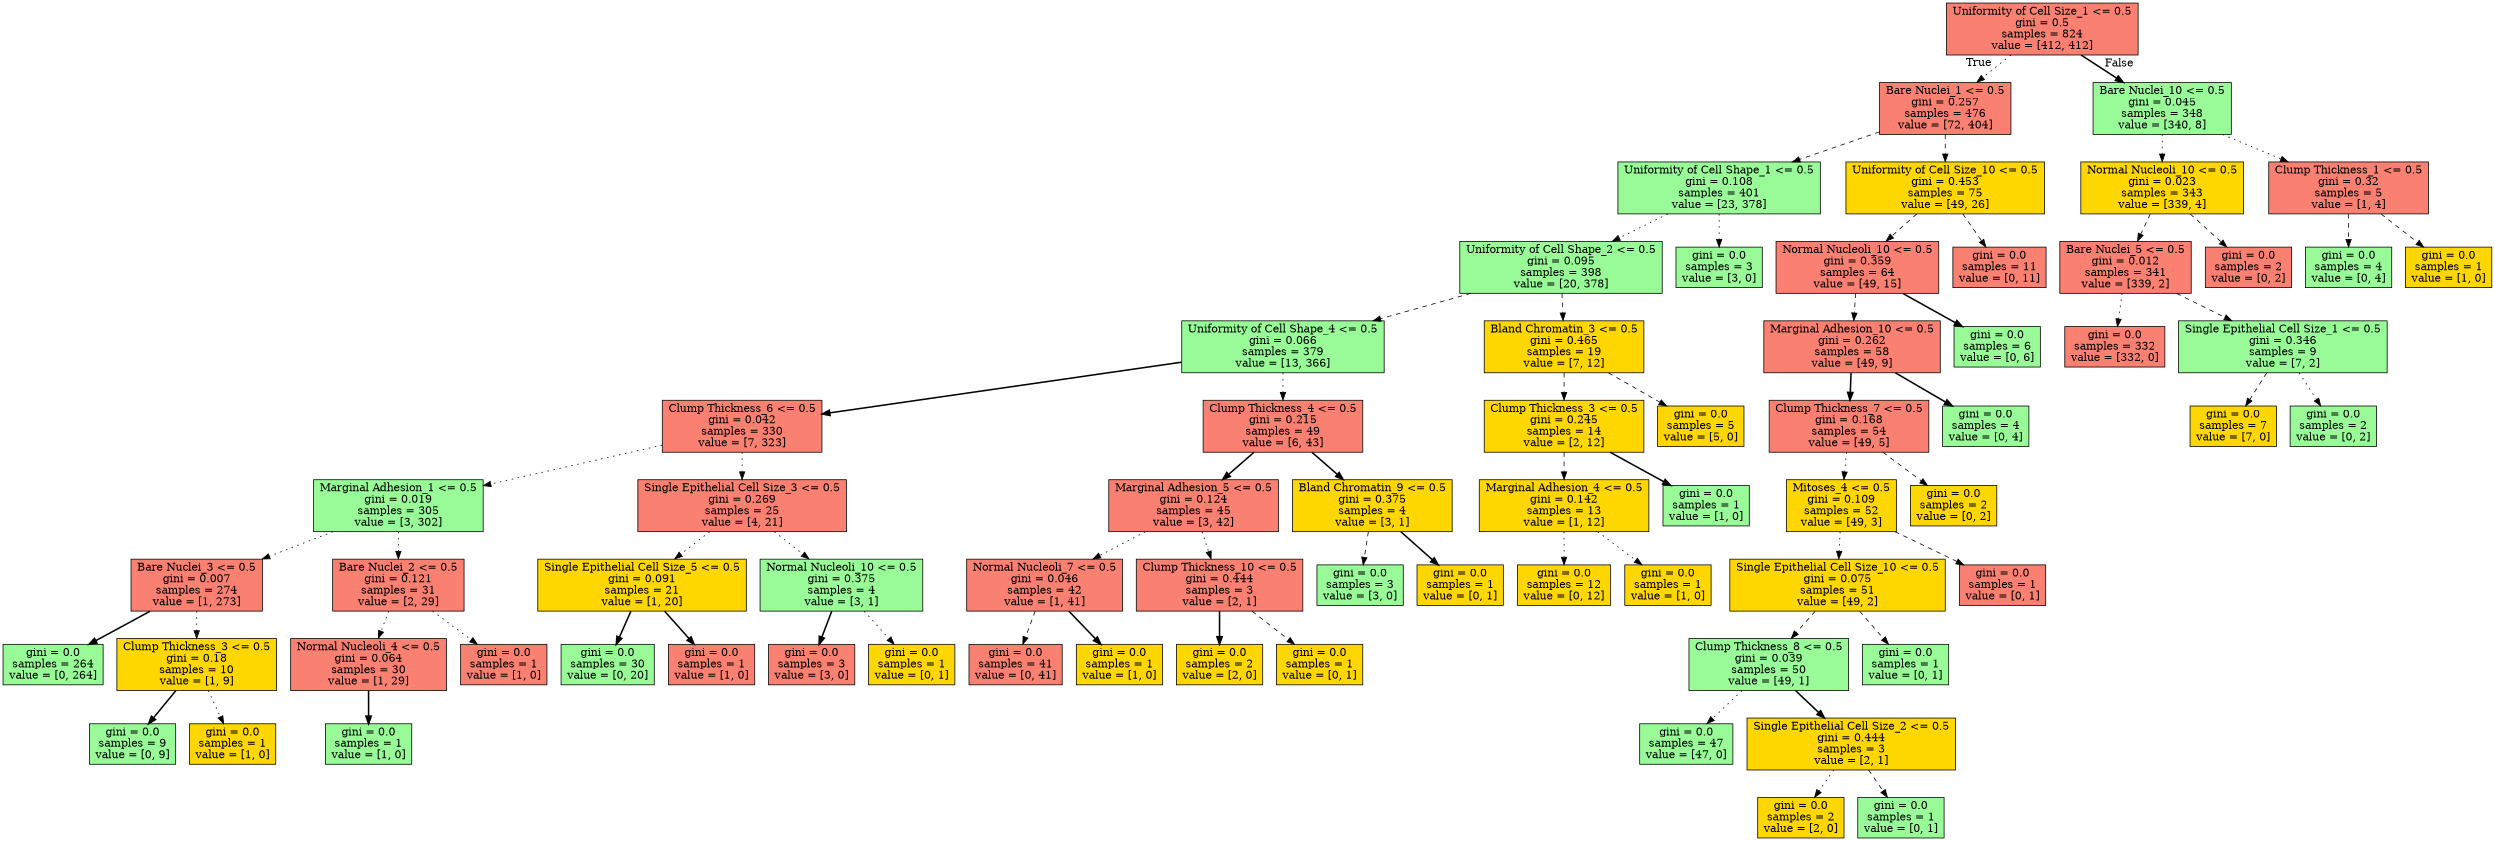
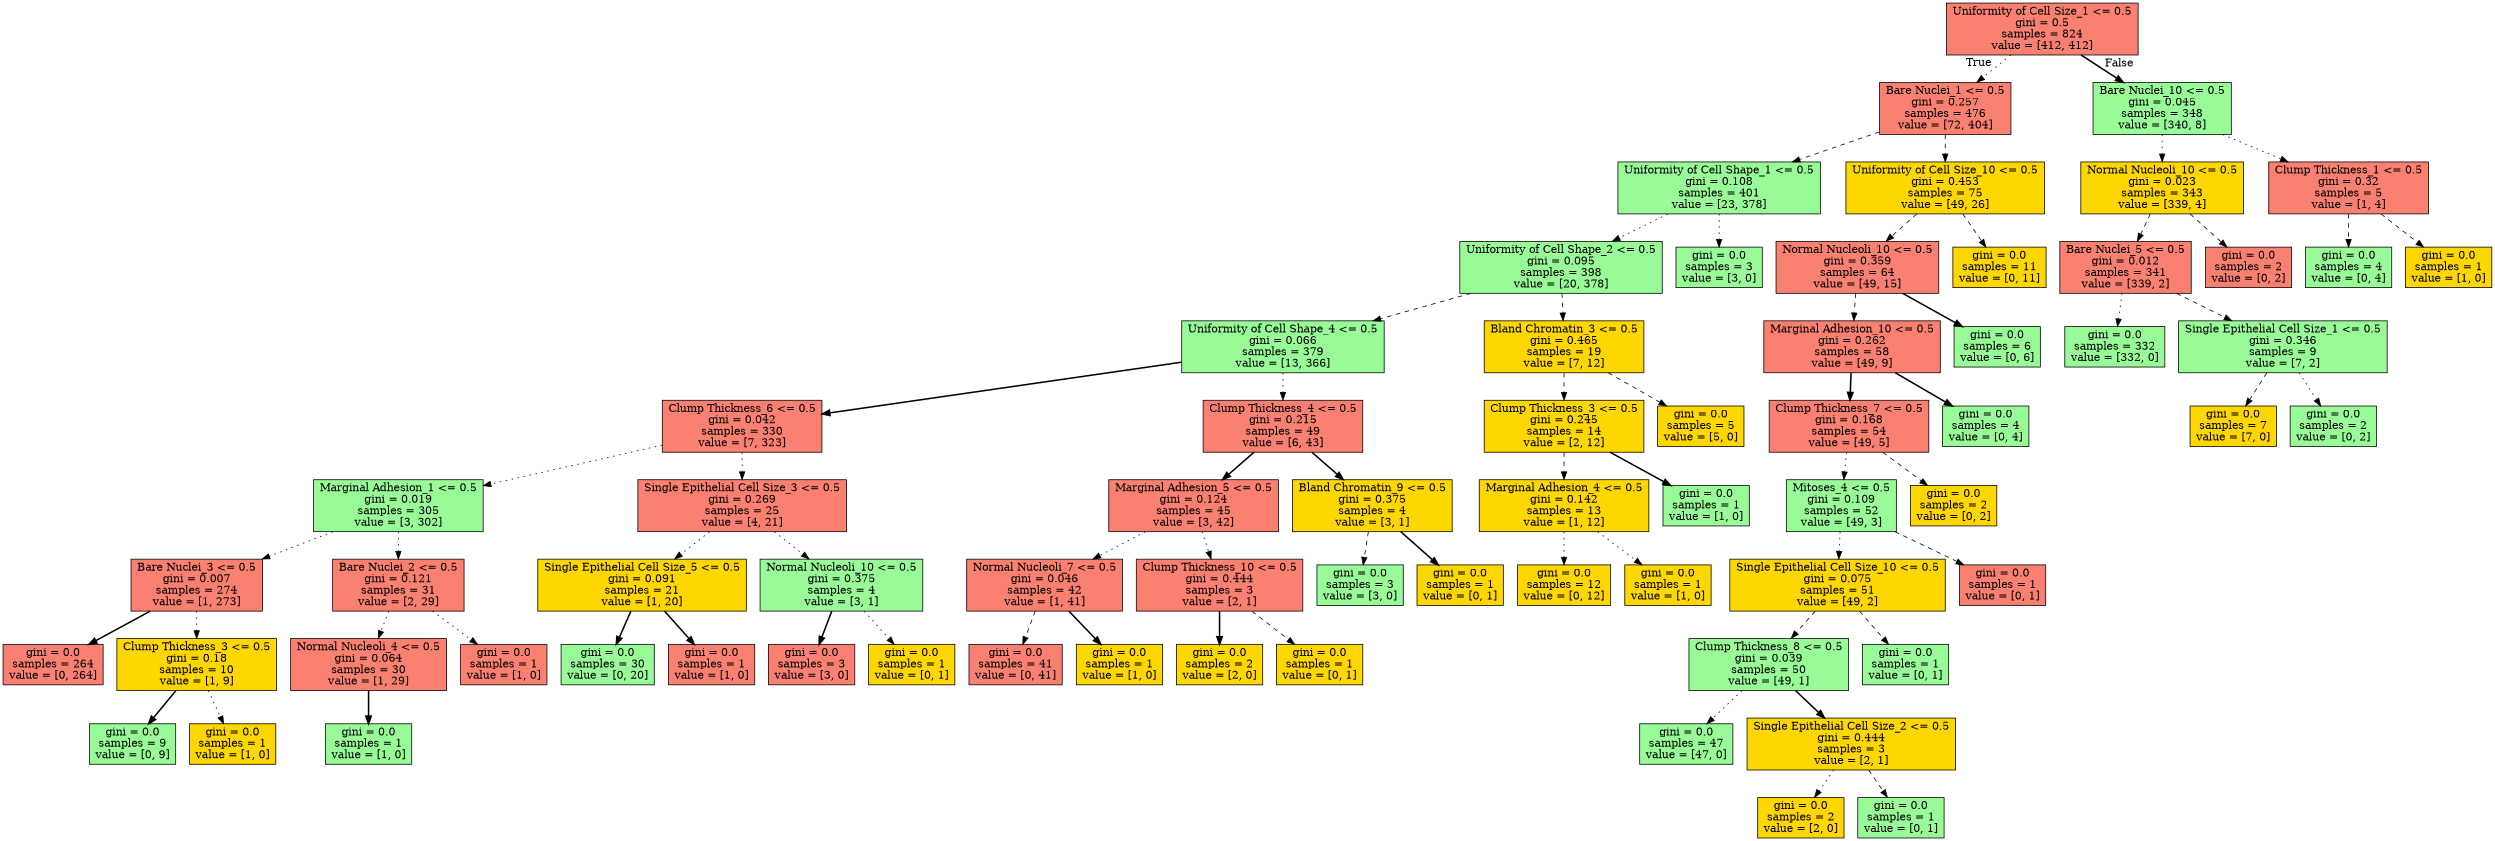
node "gini = 0.0 samples = 11 value = [0, 11]": fillcolor salmon -> gold
node "gini = 0.0 samples = 332 value = [332, 0]": fillcolor salmon -> palegreen
node "Mitoses_4 <= 0.5 gini = 0.109 samples = 52 value = [49, 3]": fillcolor gold -> palegreen
node "gini = 0.0 samples = 264 value = [0, 264]": fillcolor palegreen -> salmon
